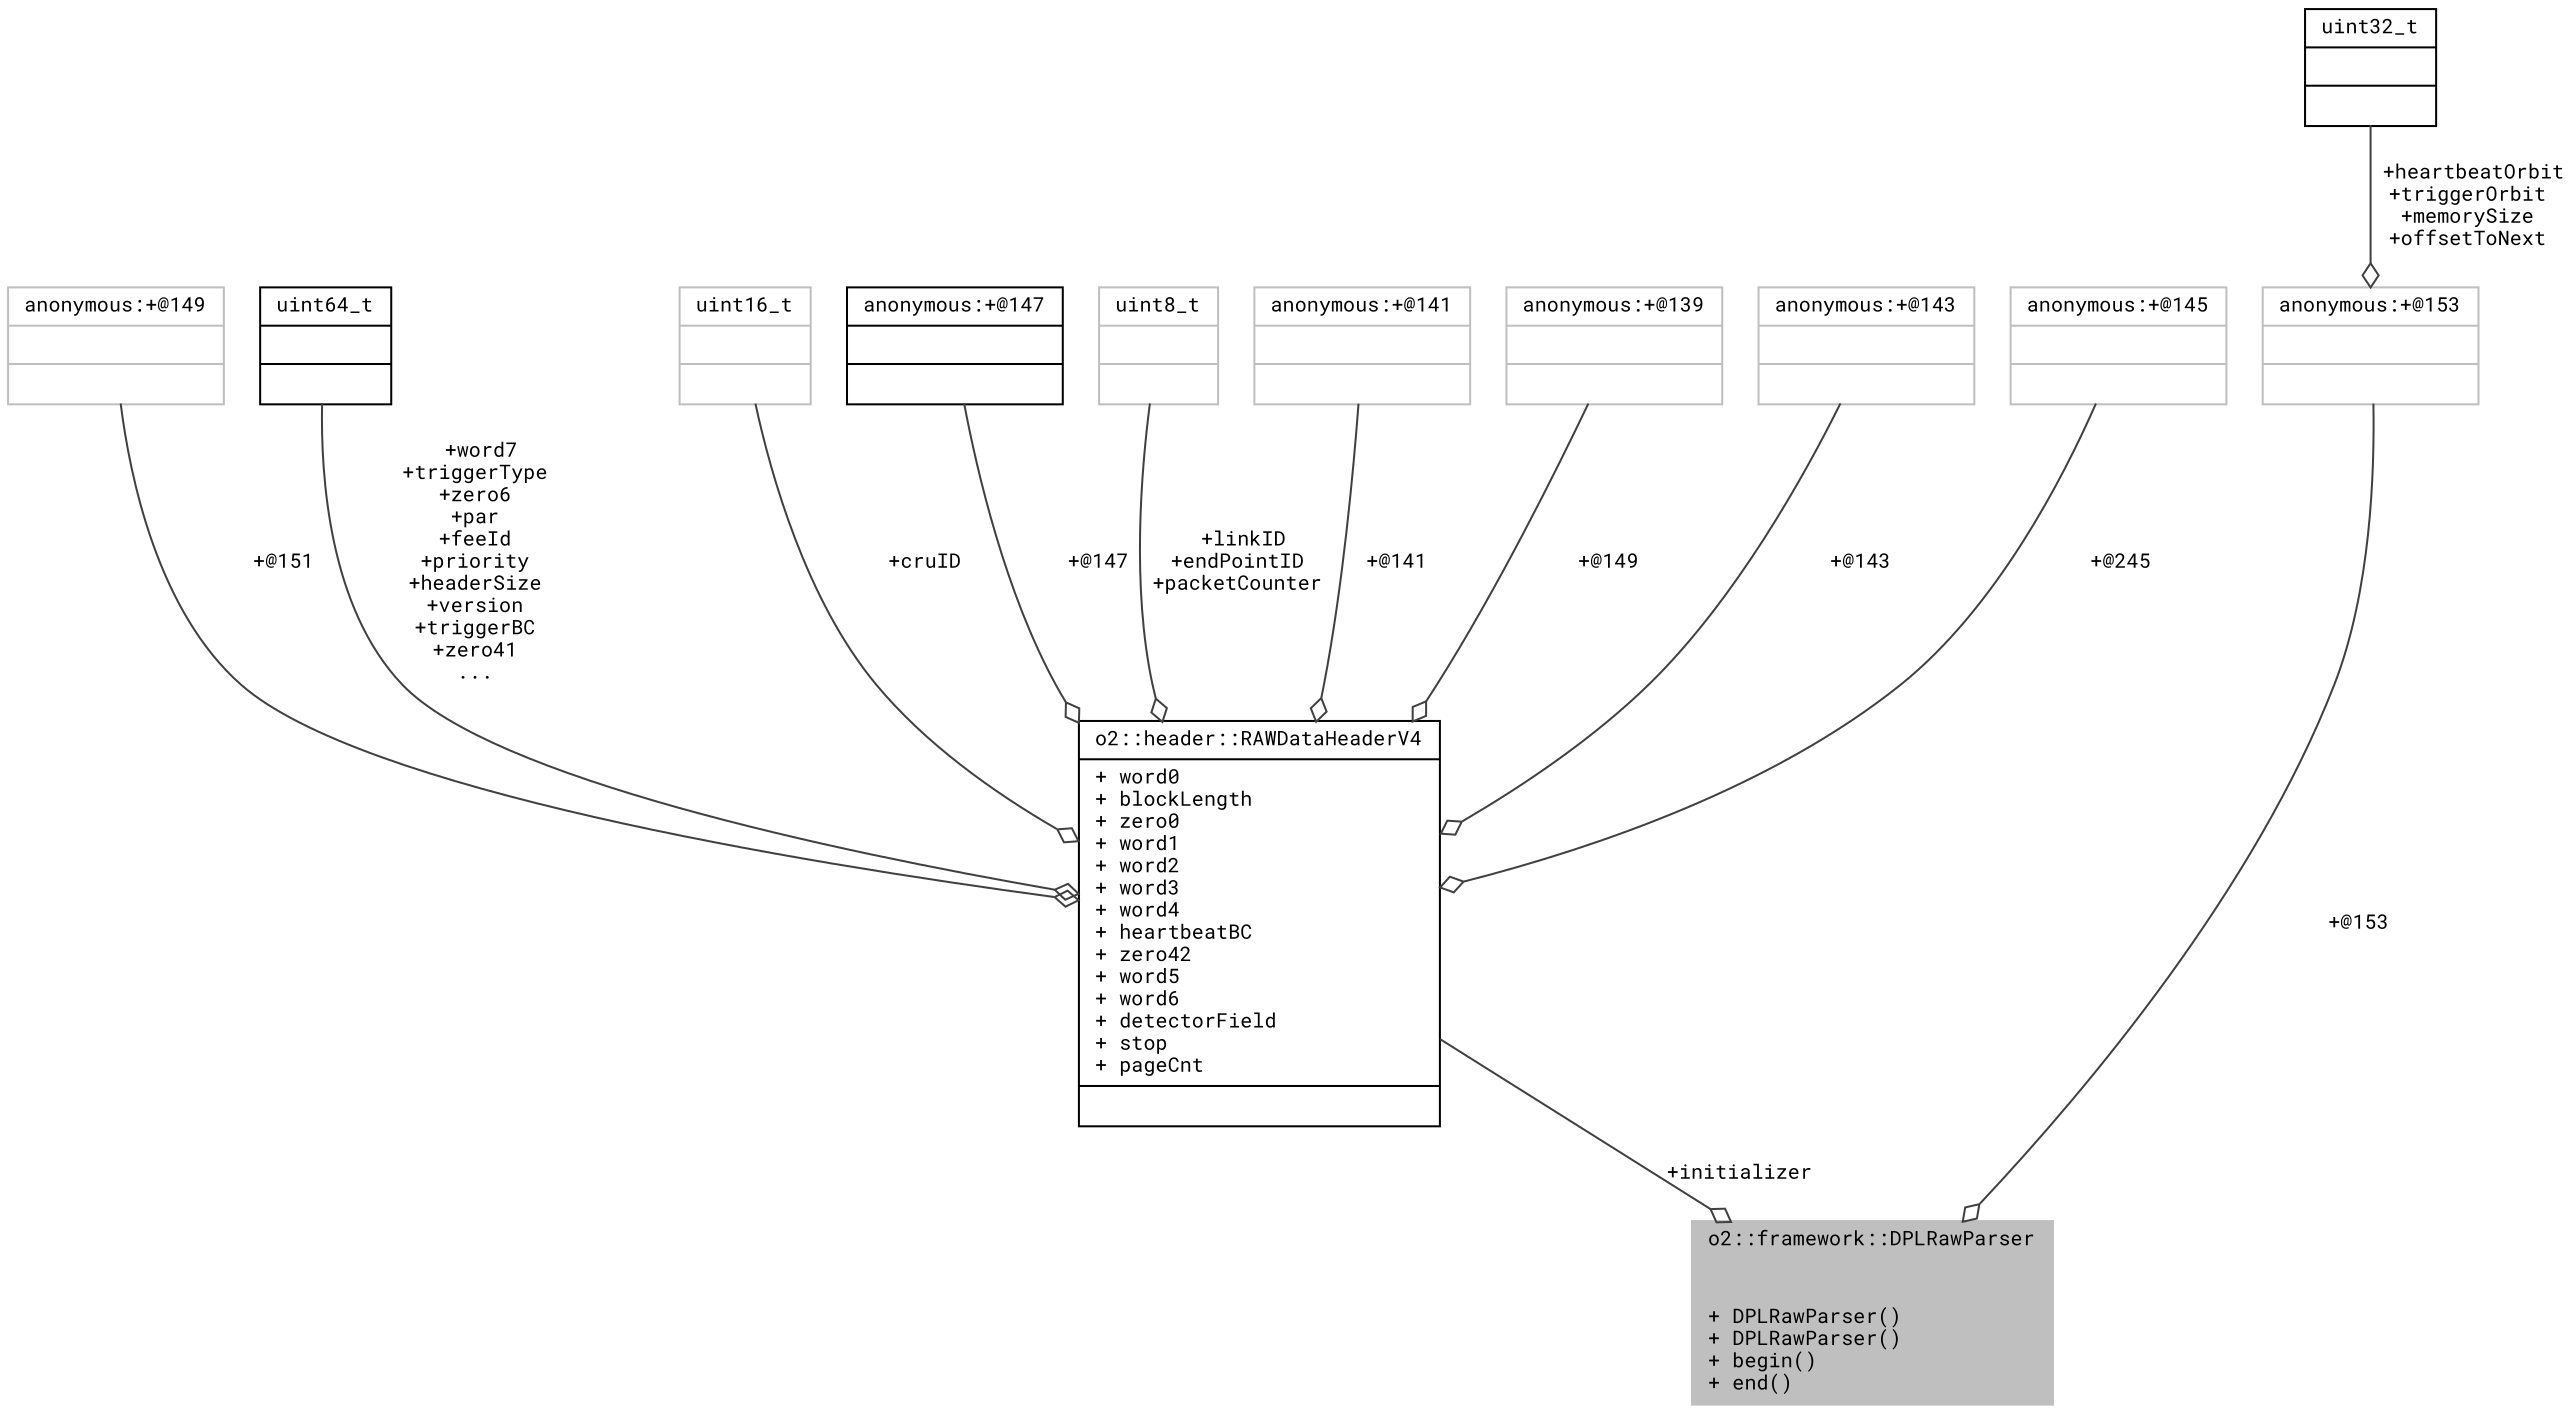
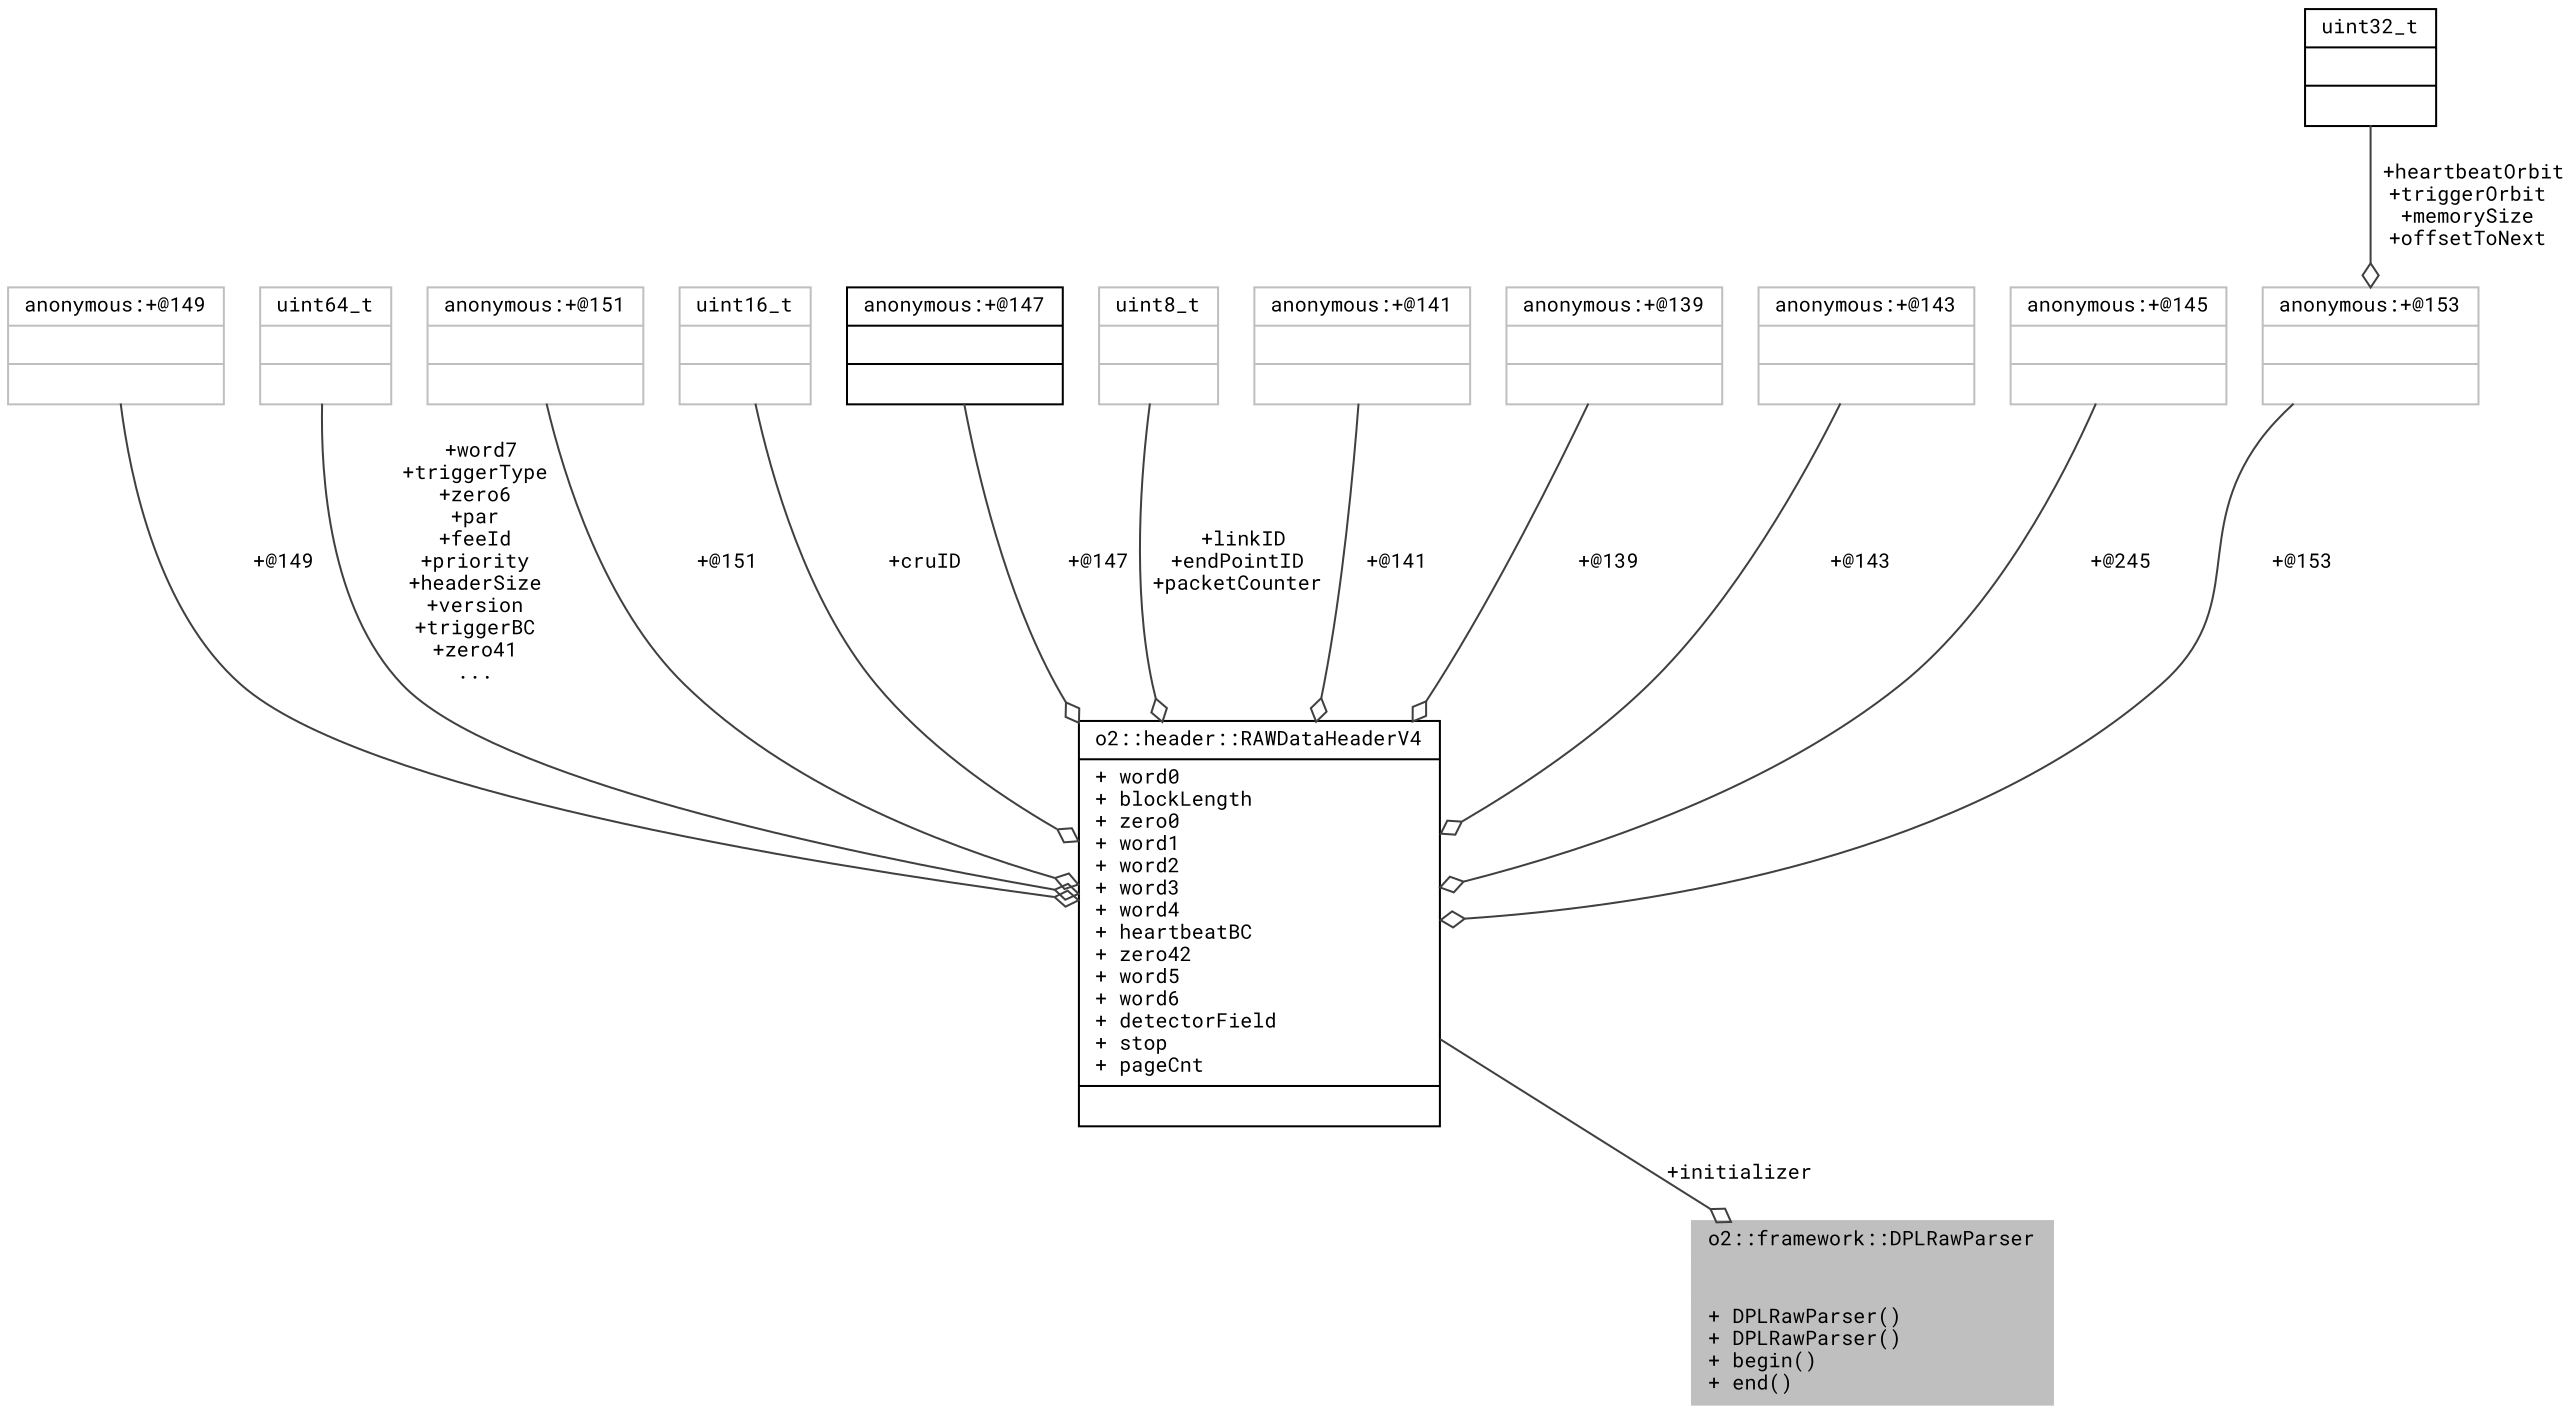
node "uint64_t": color black -> grey75
node "anonymous:+@151": added
edge "anonymous:+@149" -> "o2::header::RAWDataHeaderV4": label " +@151" -> " +@149"
edge "anonymous:+@139" -> "o2::header::RAWDataHeaderV4": label " +@149" -> " +@139"
edge "anonymous:+@153" -> "o2::framework::DPLRawParser": now "anonymous:+@153" -> "o2::header::RAWDataHeaderV4"
